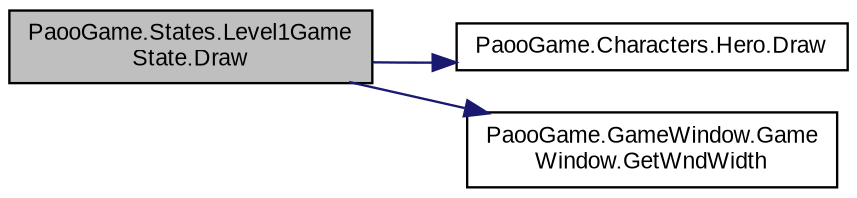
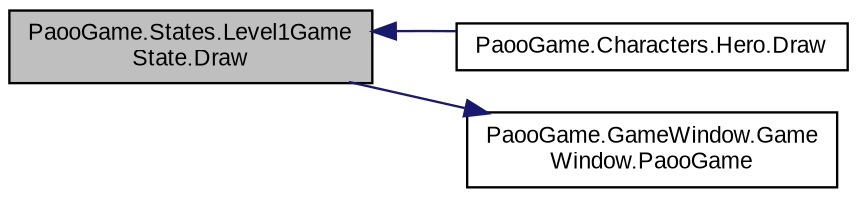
edge "PaooGame.States.Level1Game State.Draw" -> "PaooGame.Characters.Hero.Draw": reversed
node "PaooGame.GameWindow.Game Window.GetWndWidth": label "PaooGame.GameWindow.Game Window.GetWndWidth" -> "PaooGame.GameWindow.Game Window.PaooGame"
